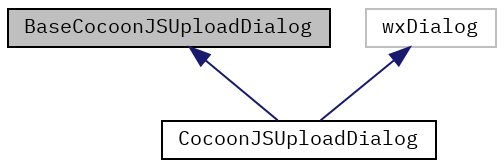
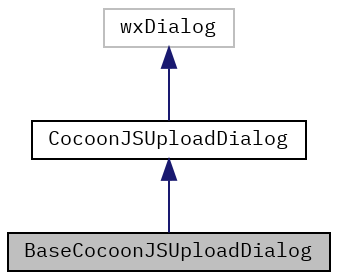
edge "CocoonJSUploadDialog" -> "BaseCocoonJSUploadDialog": reversed
